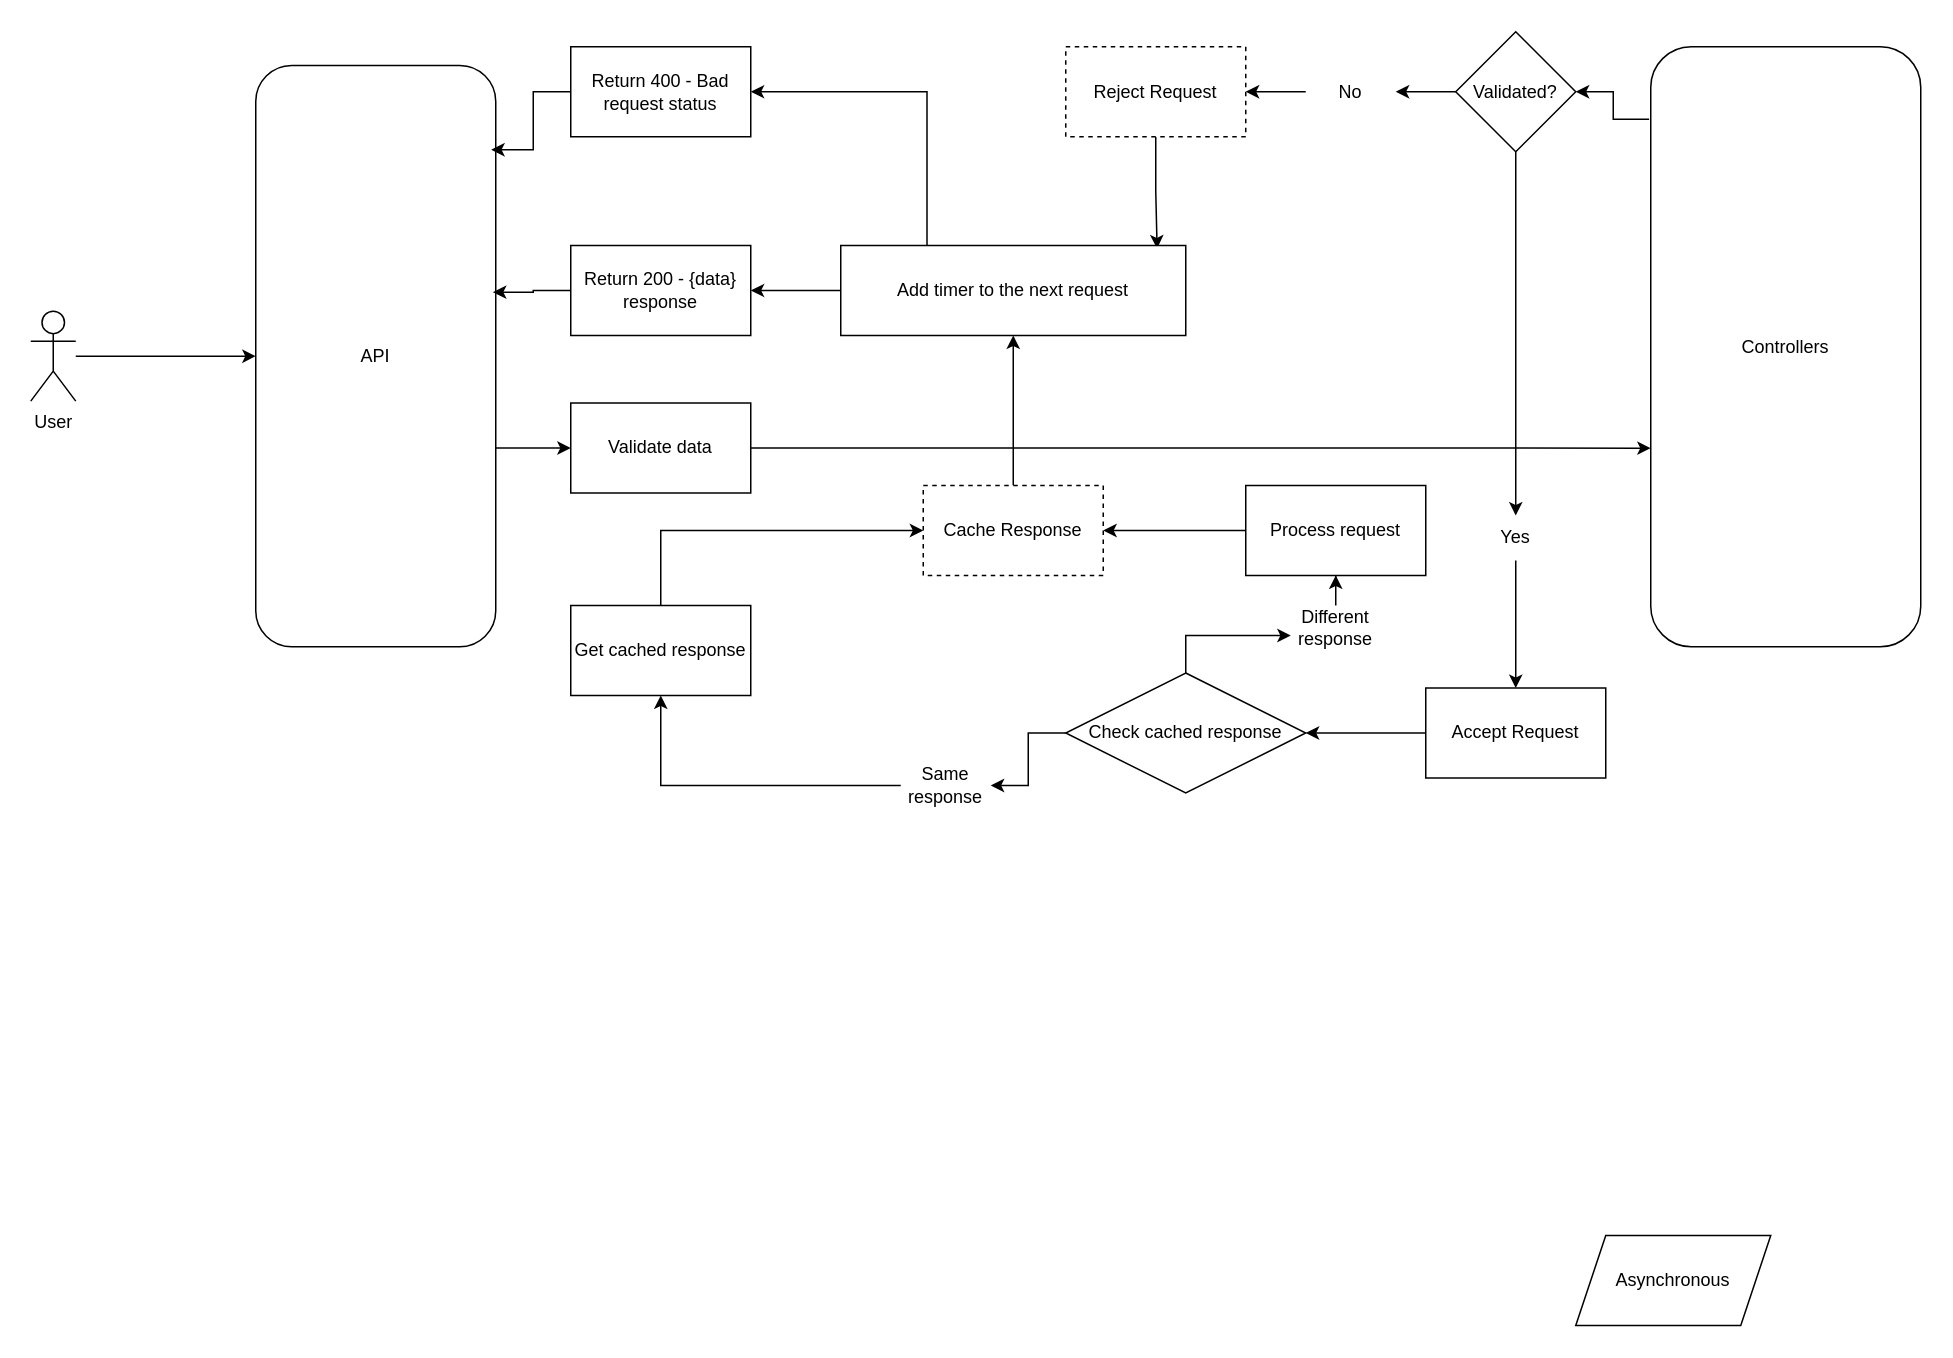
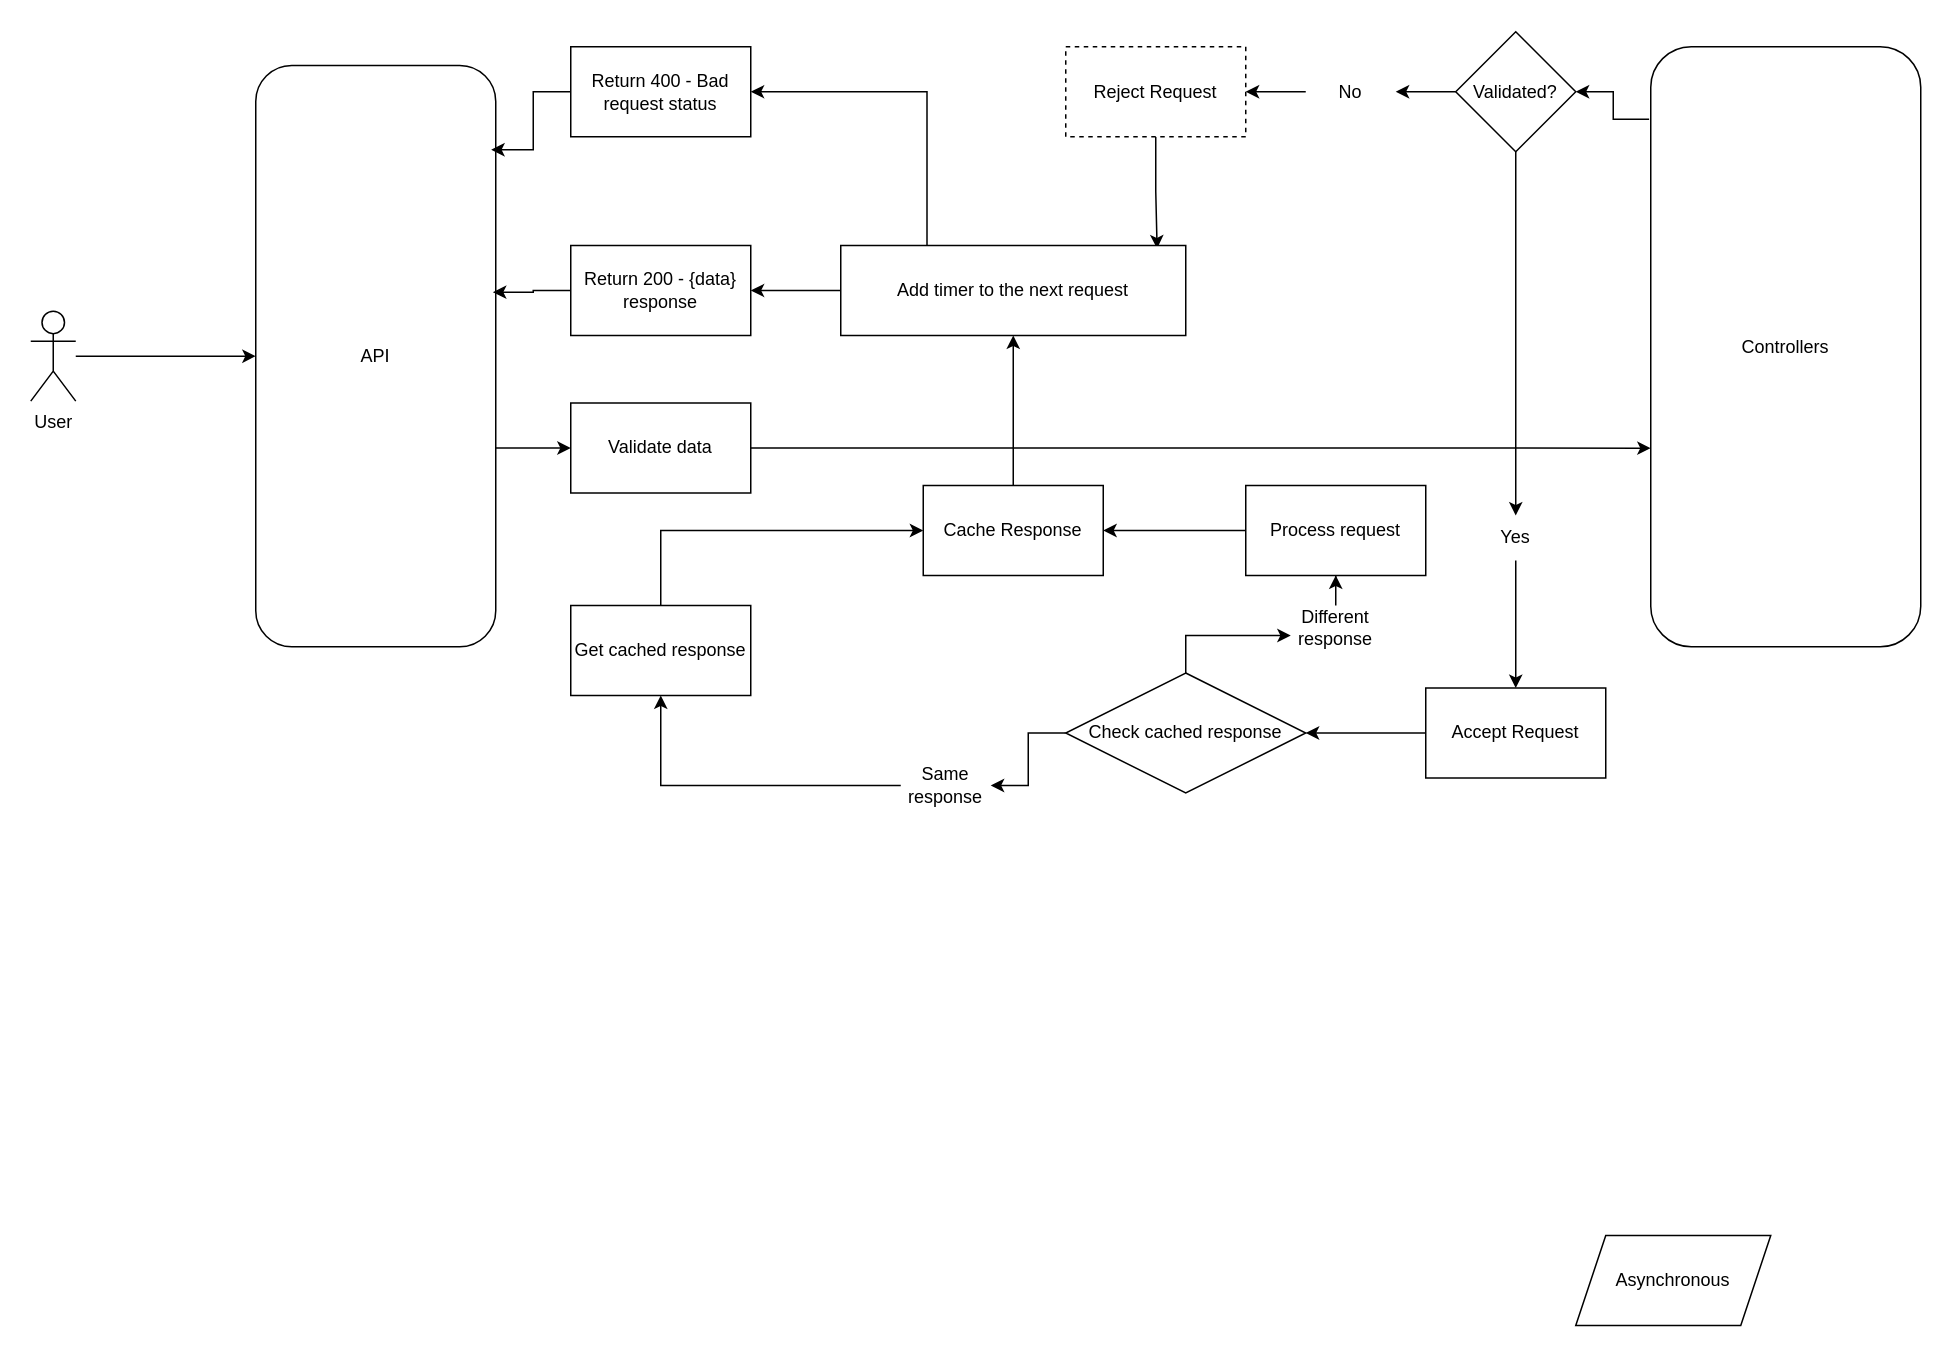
node "Cache Response": style dashed -> solid
